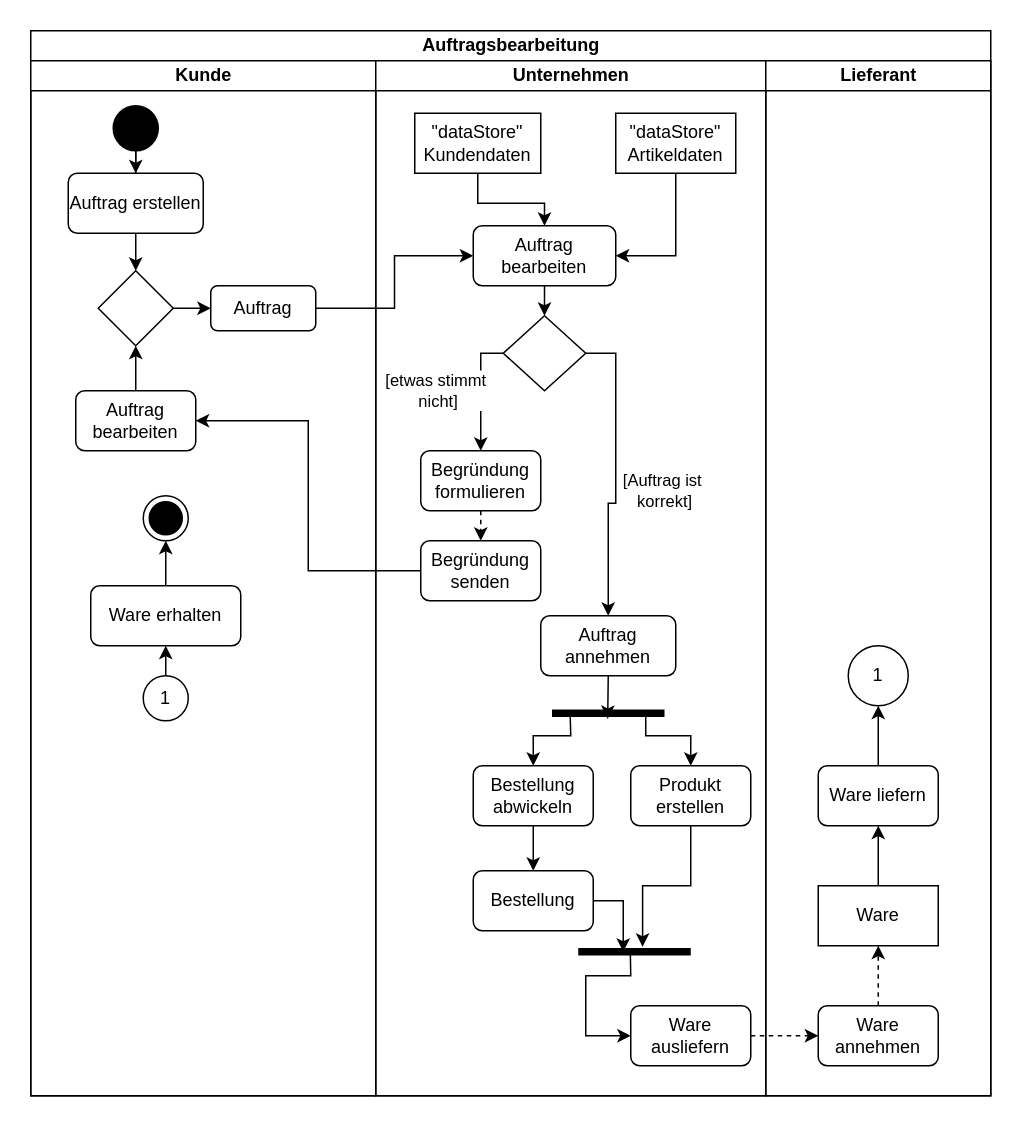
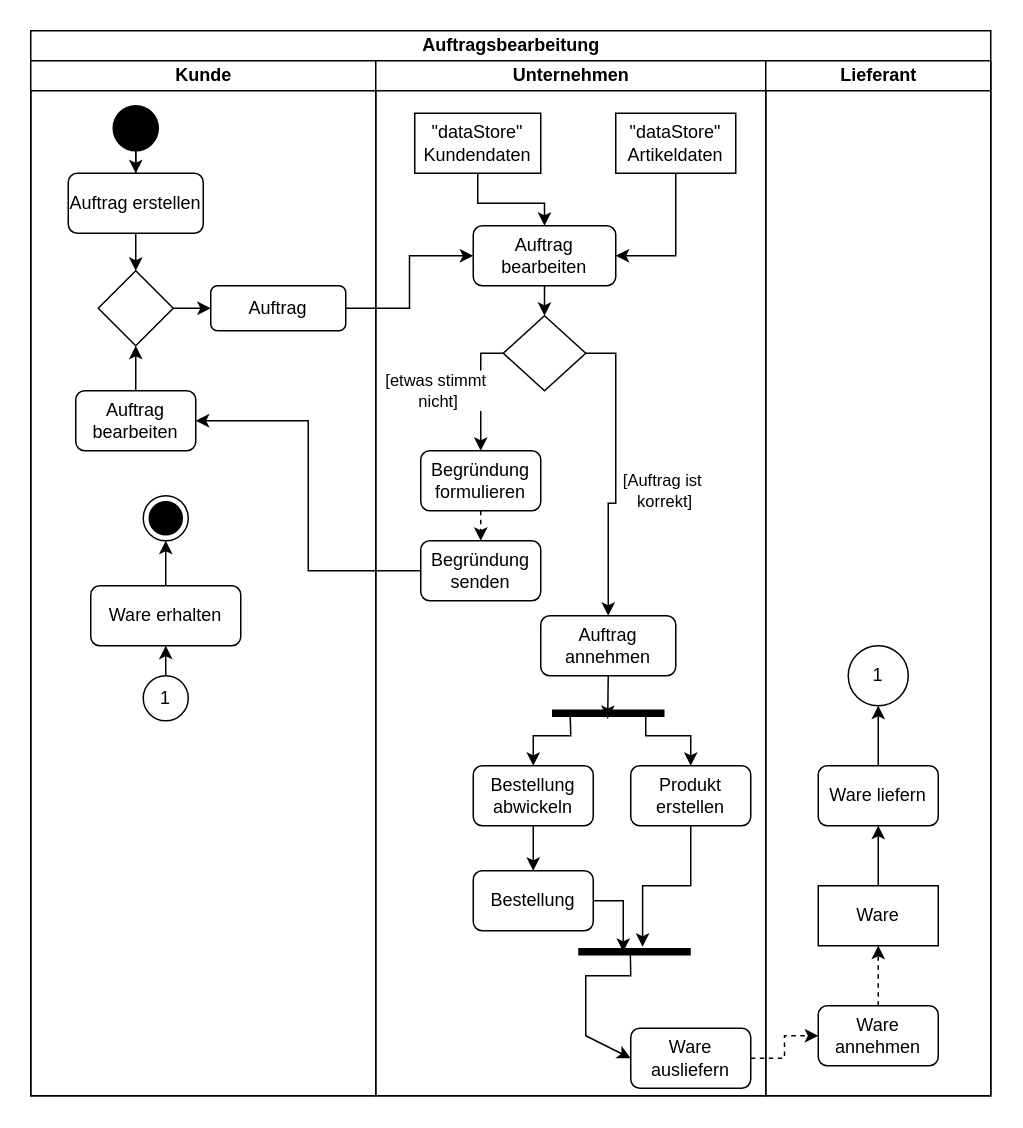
node "Auftrag": size 105x45 -> 135x45
node "Ware ausliefern": moved (691, 1036) -> (691, 1058)
